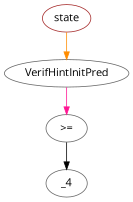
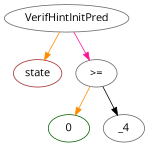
edge "state" -> "VerifHintInitPred": reversed
node "0": added
